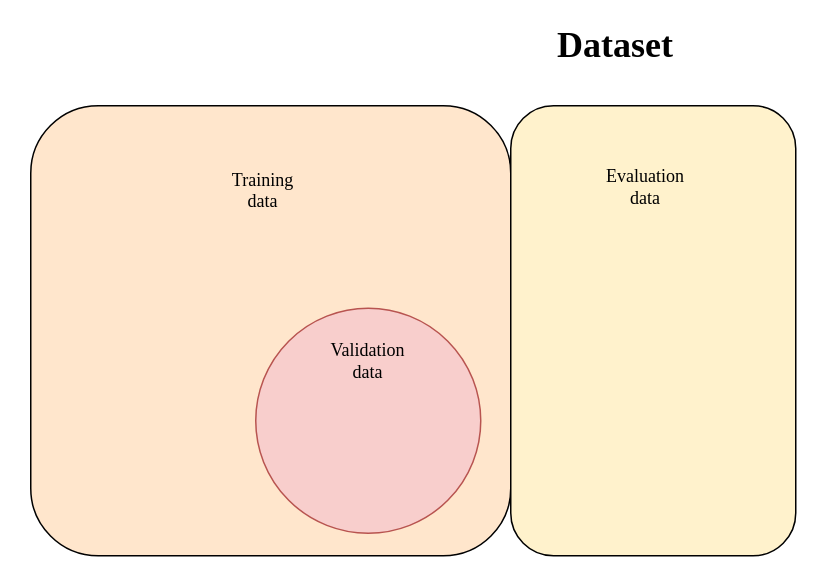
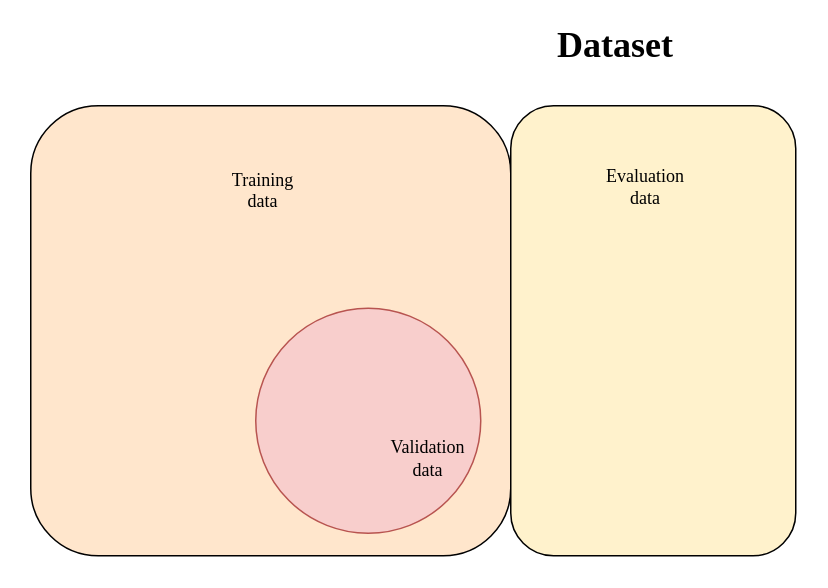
node "Validation data": moved (368, 361) -> (428, 458)
